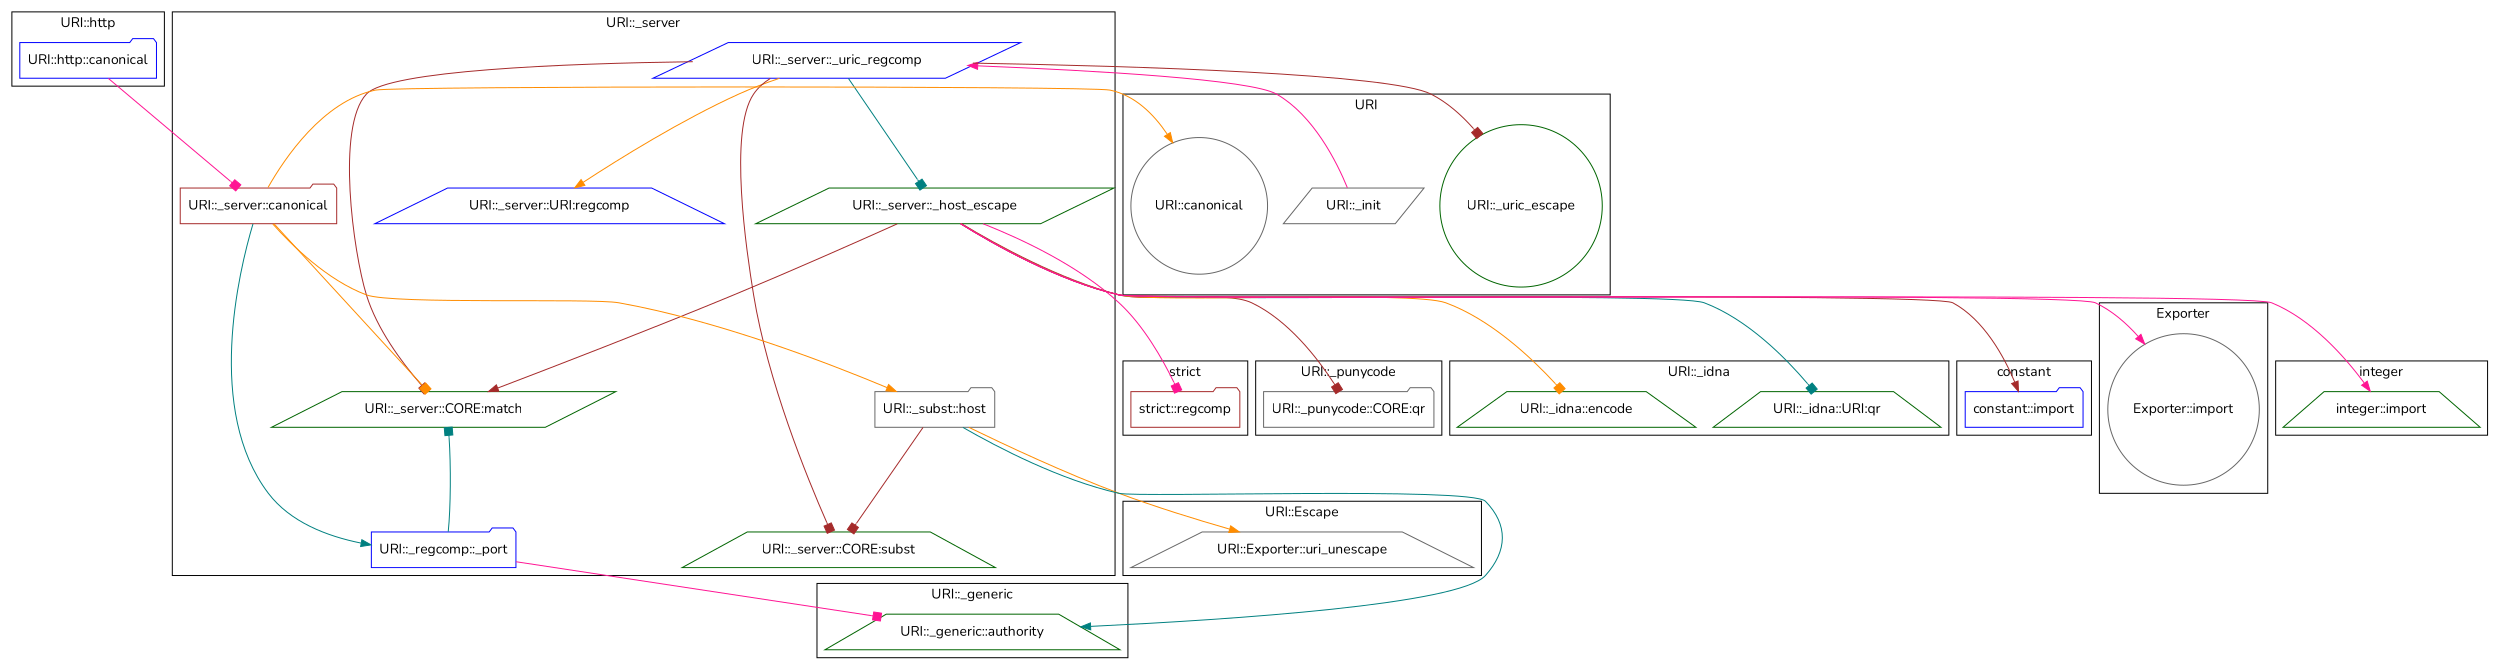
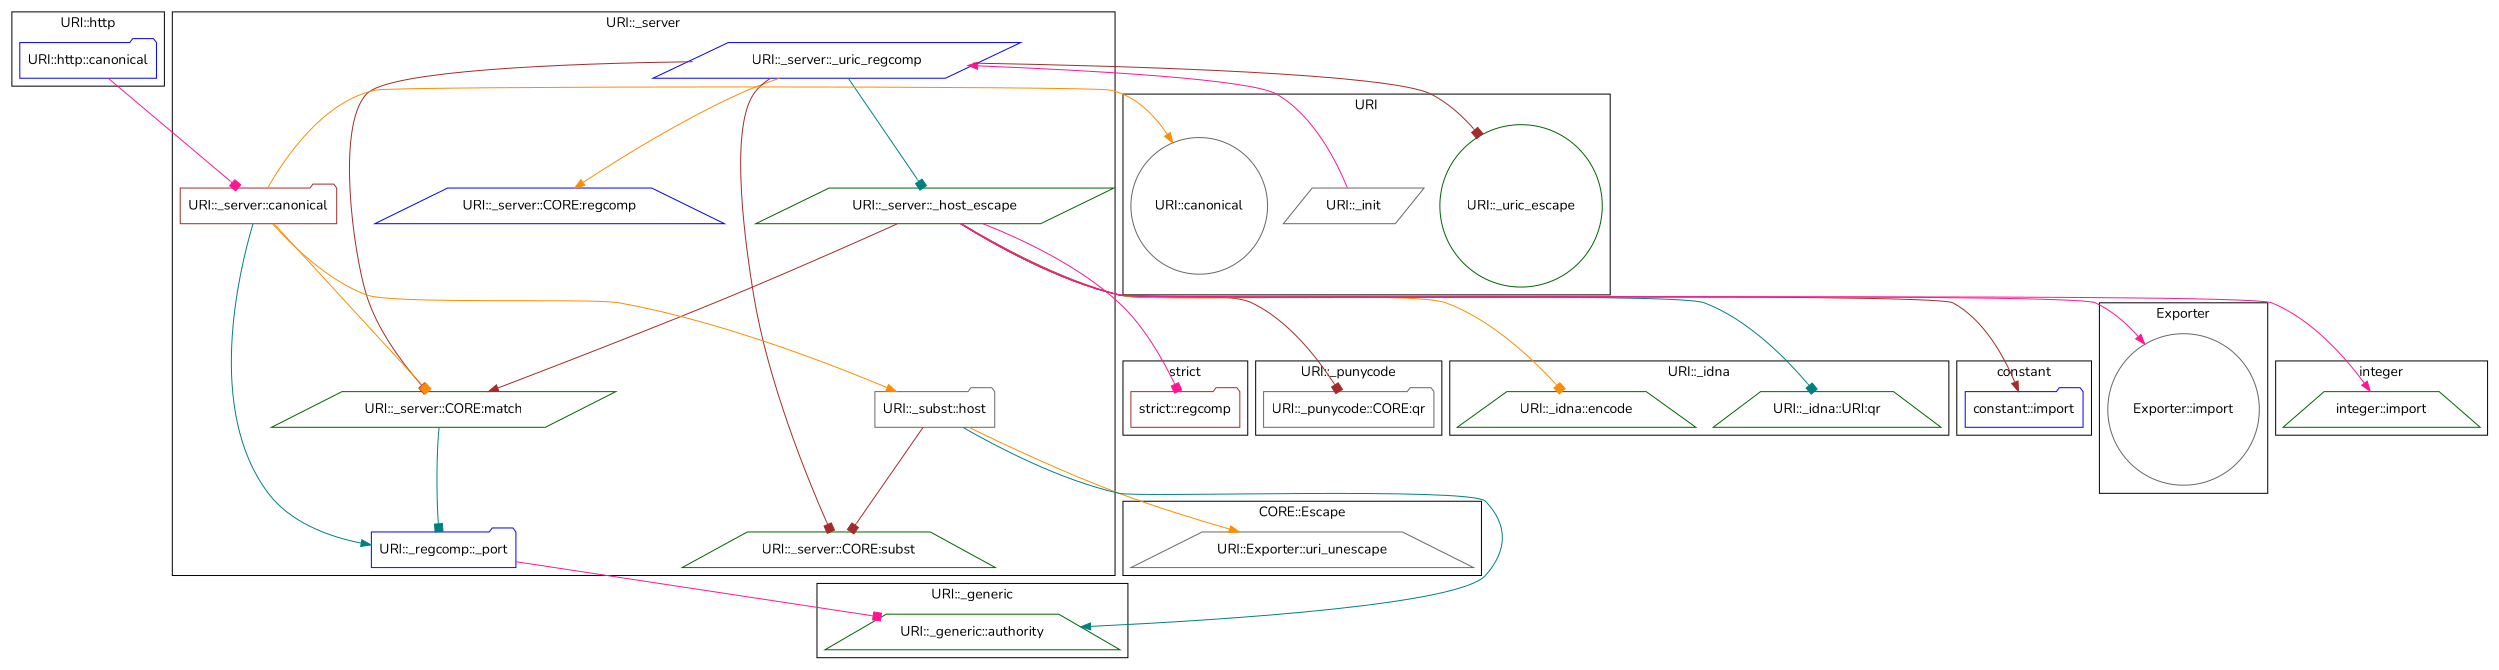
node "URI::_server::URI:regcomp": label "URI::_server::URI:regcomp" -> "URI::_server::CORE:regcomp"
edge "URI::_regcomp::_port" -> "URI::_server::CORE:match": reversed
cluster "URI::Escape": label "URI::Escape" -> "CORE::Escape"
